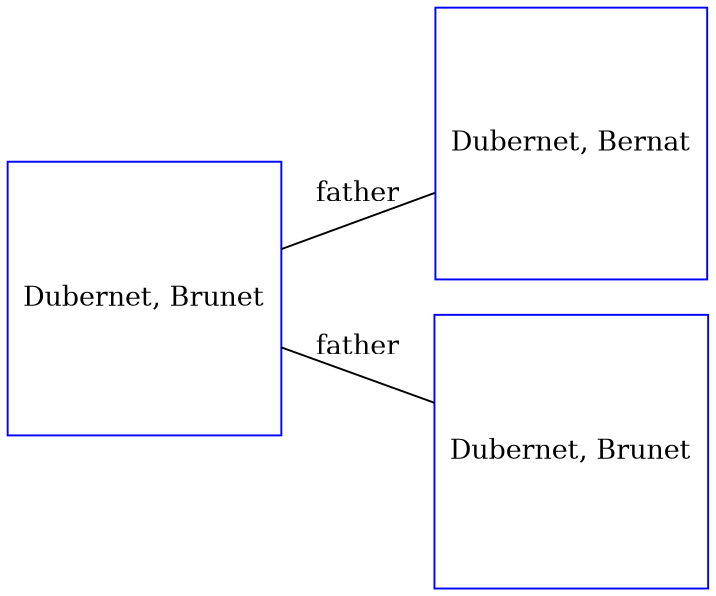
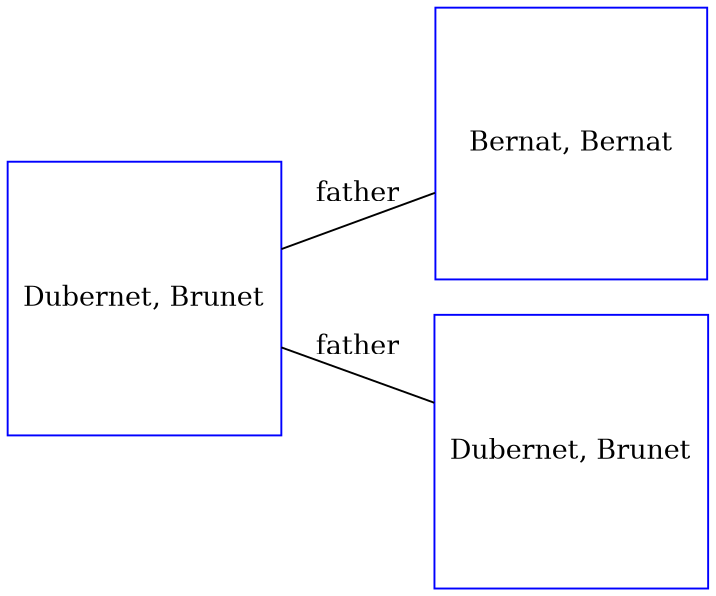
node "Dubernet, Bernat": label "Dubernet, Bernat" -> "Bernat, Bernat"
